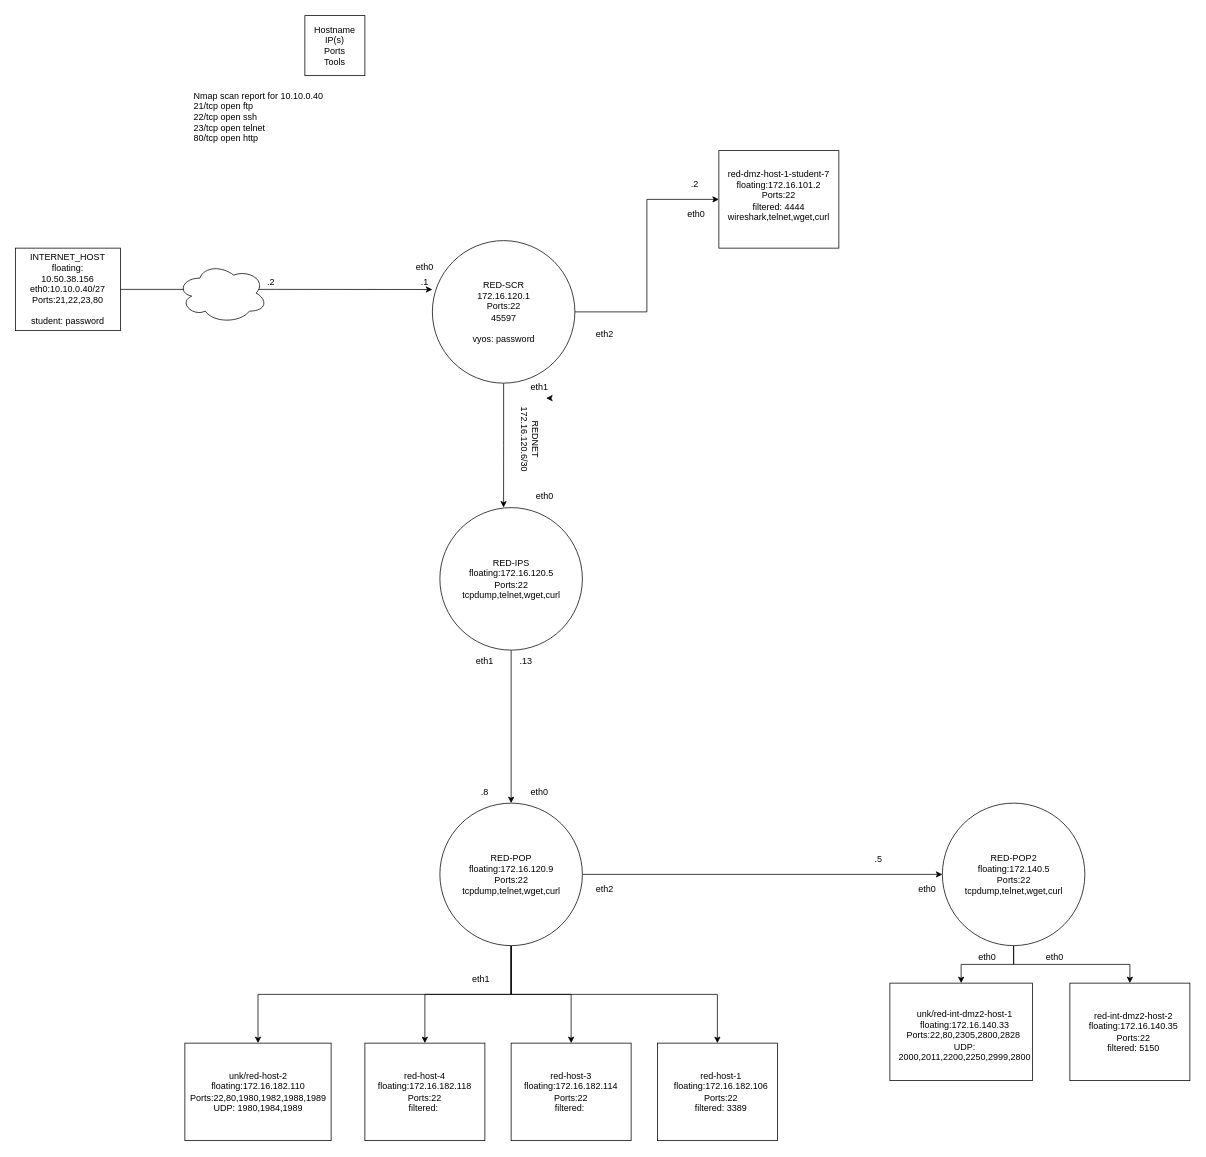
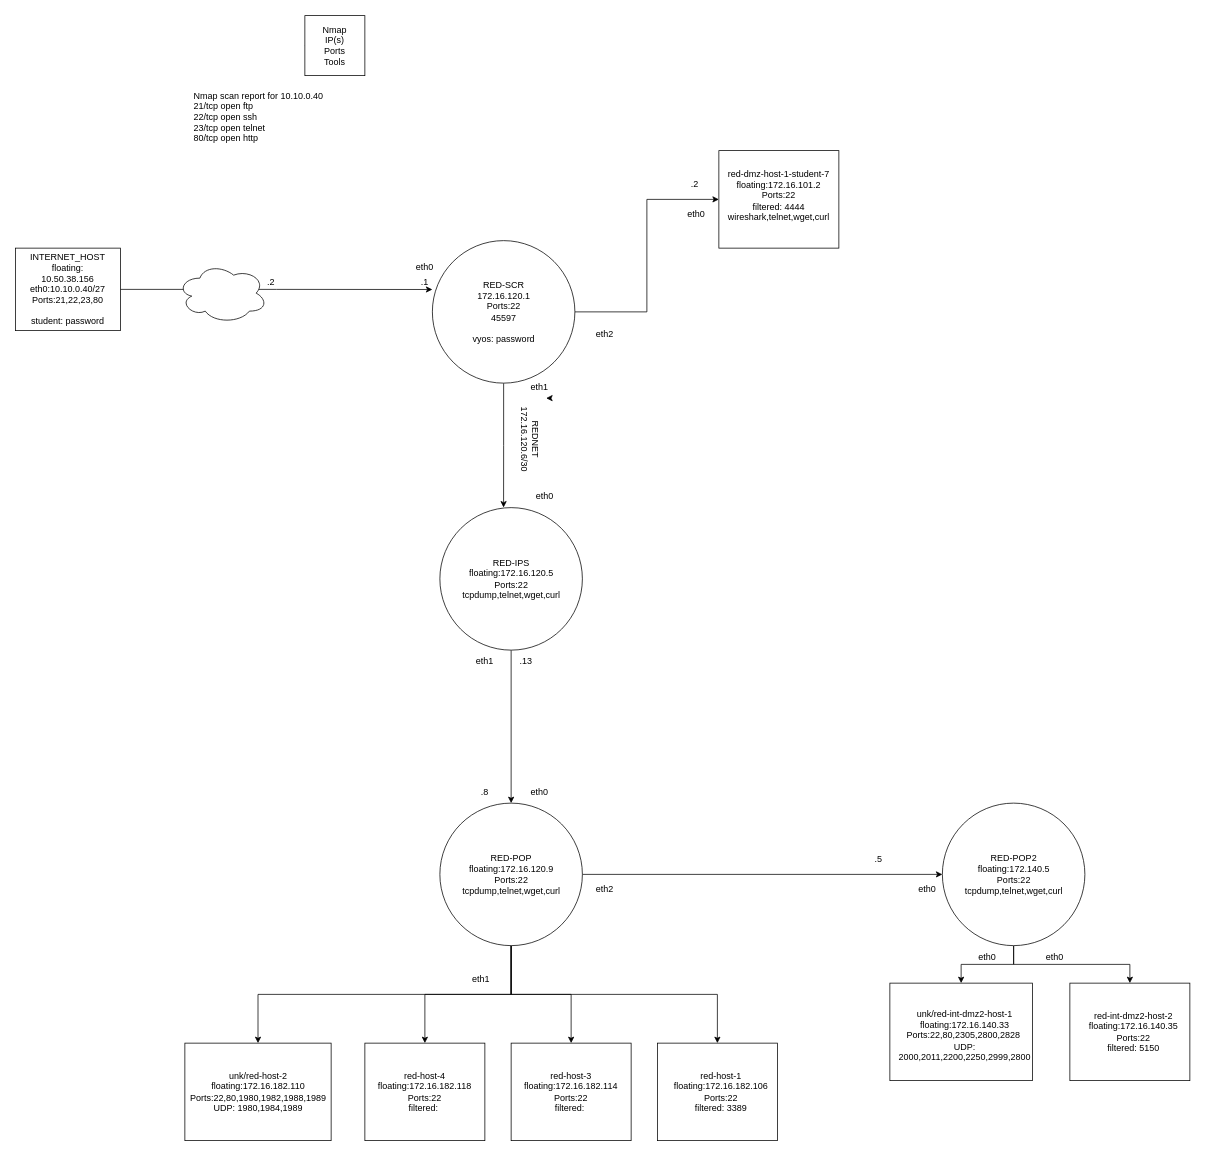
node "Hostname IP(s) Ports Tools": label "Hostname IP(s) Ports Tools" -> "Nmap IP(s) Ports Tools"
